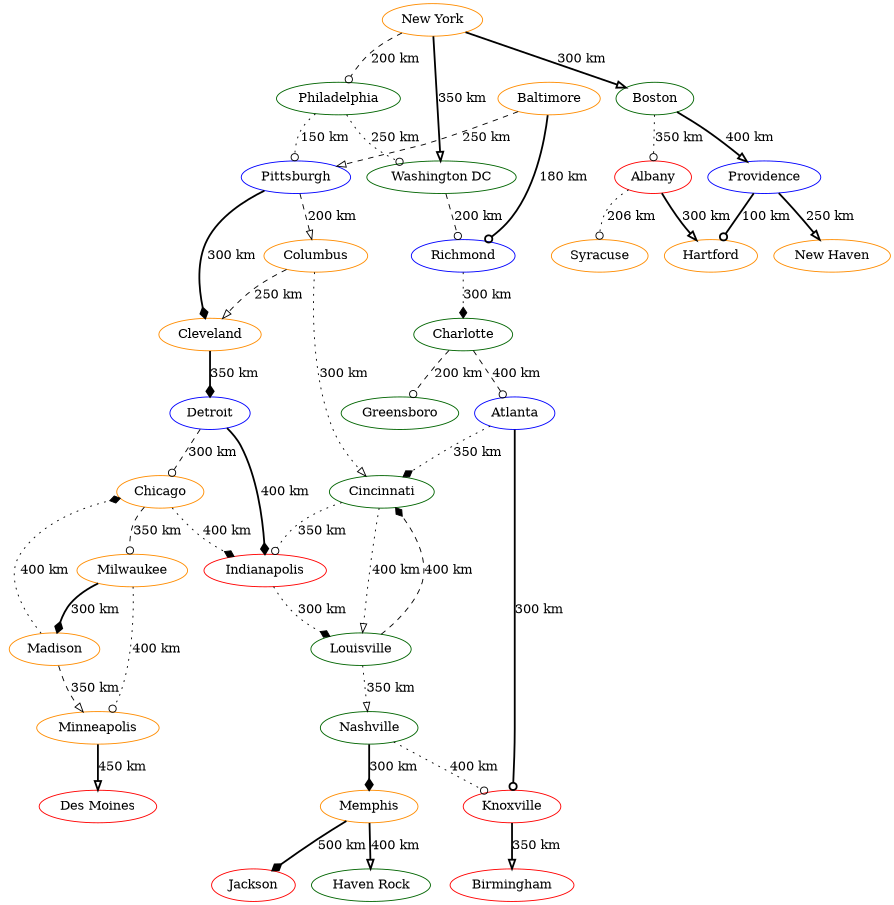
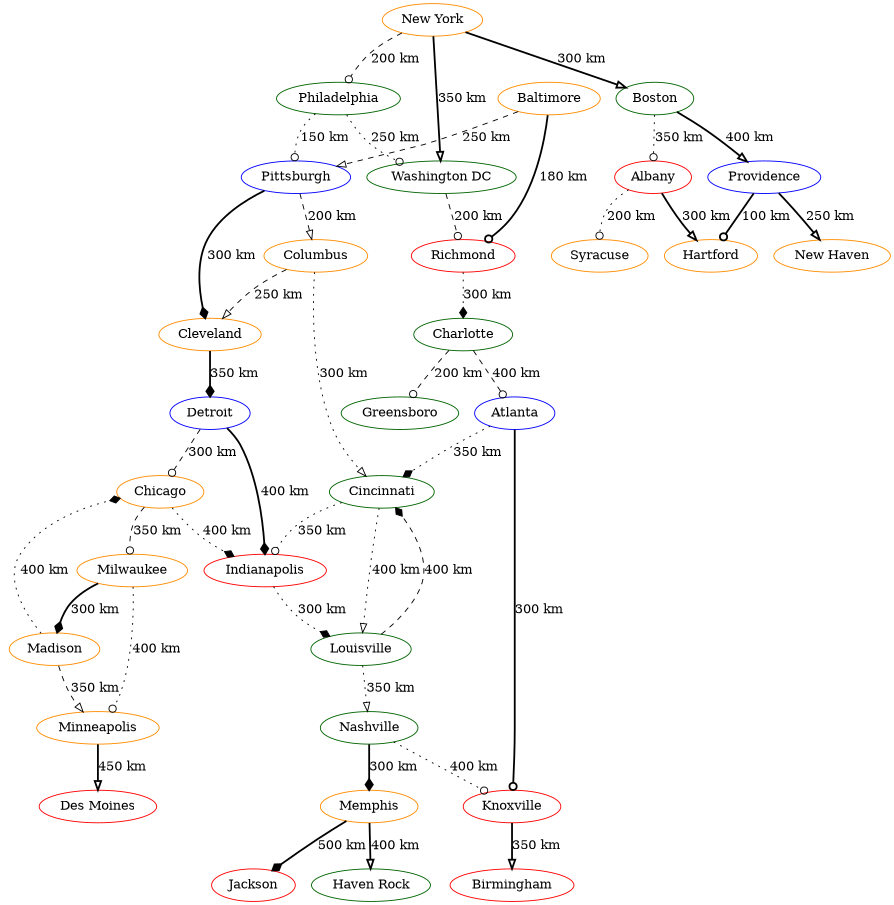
edge "Albany" -> "Syracuse": label "206 km" -> "200 km"
node "Richmond": color blue -> red
